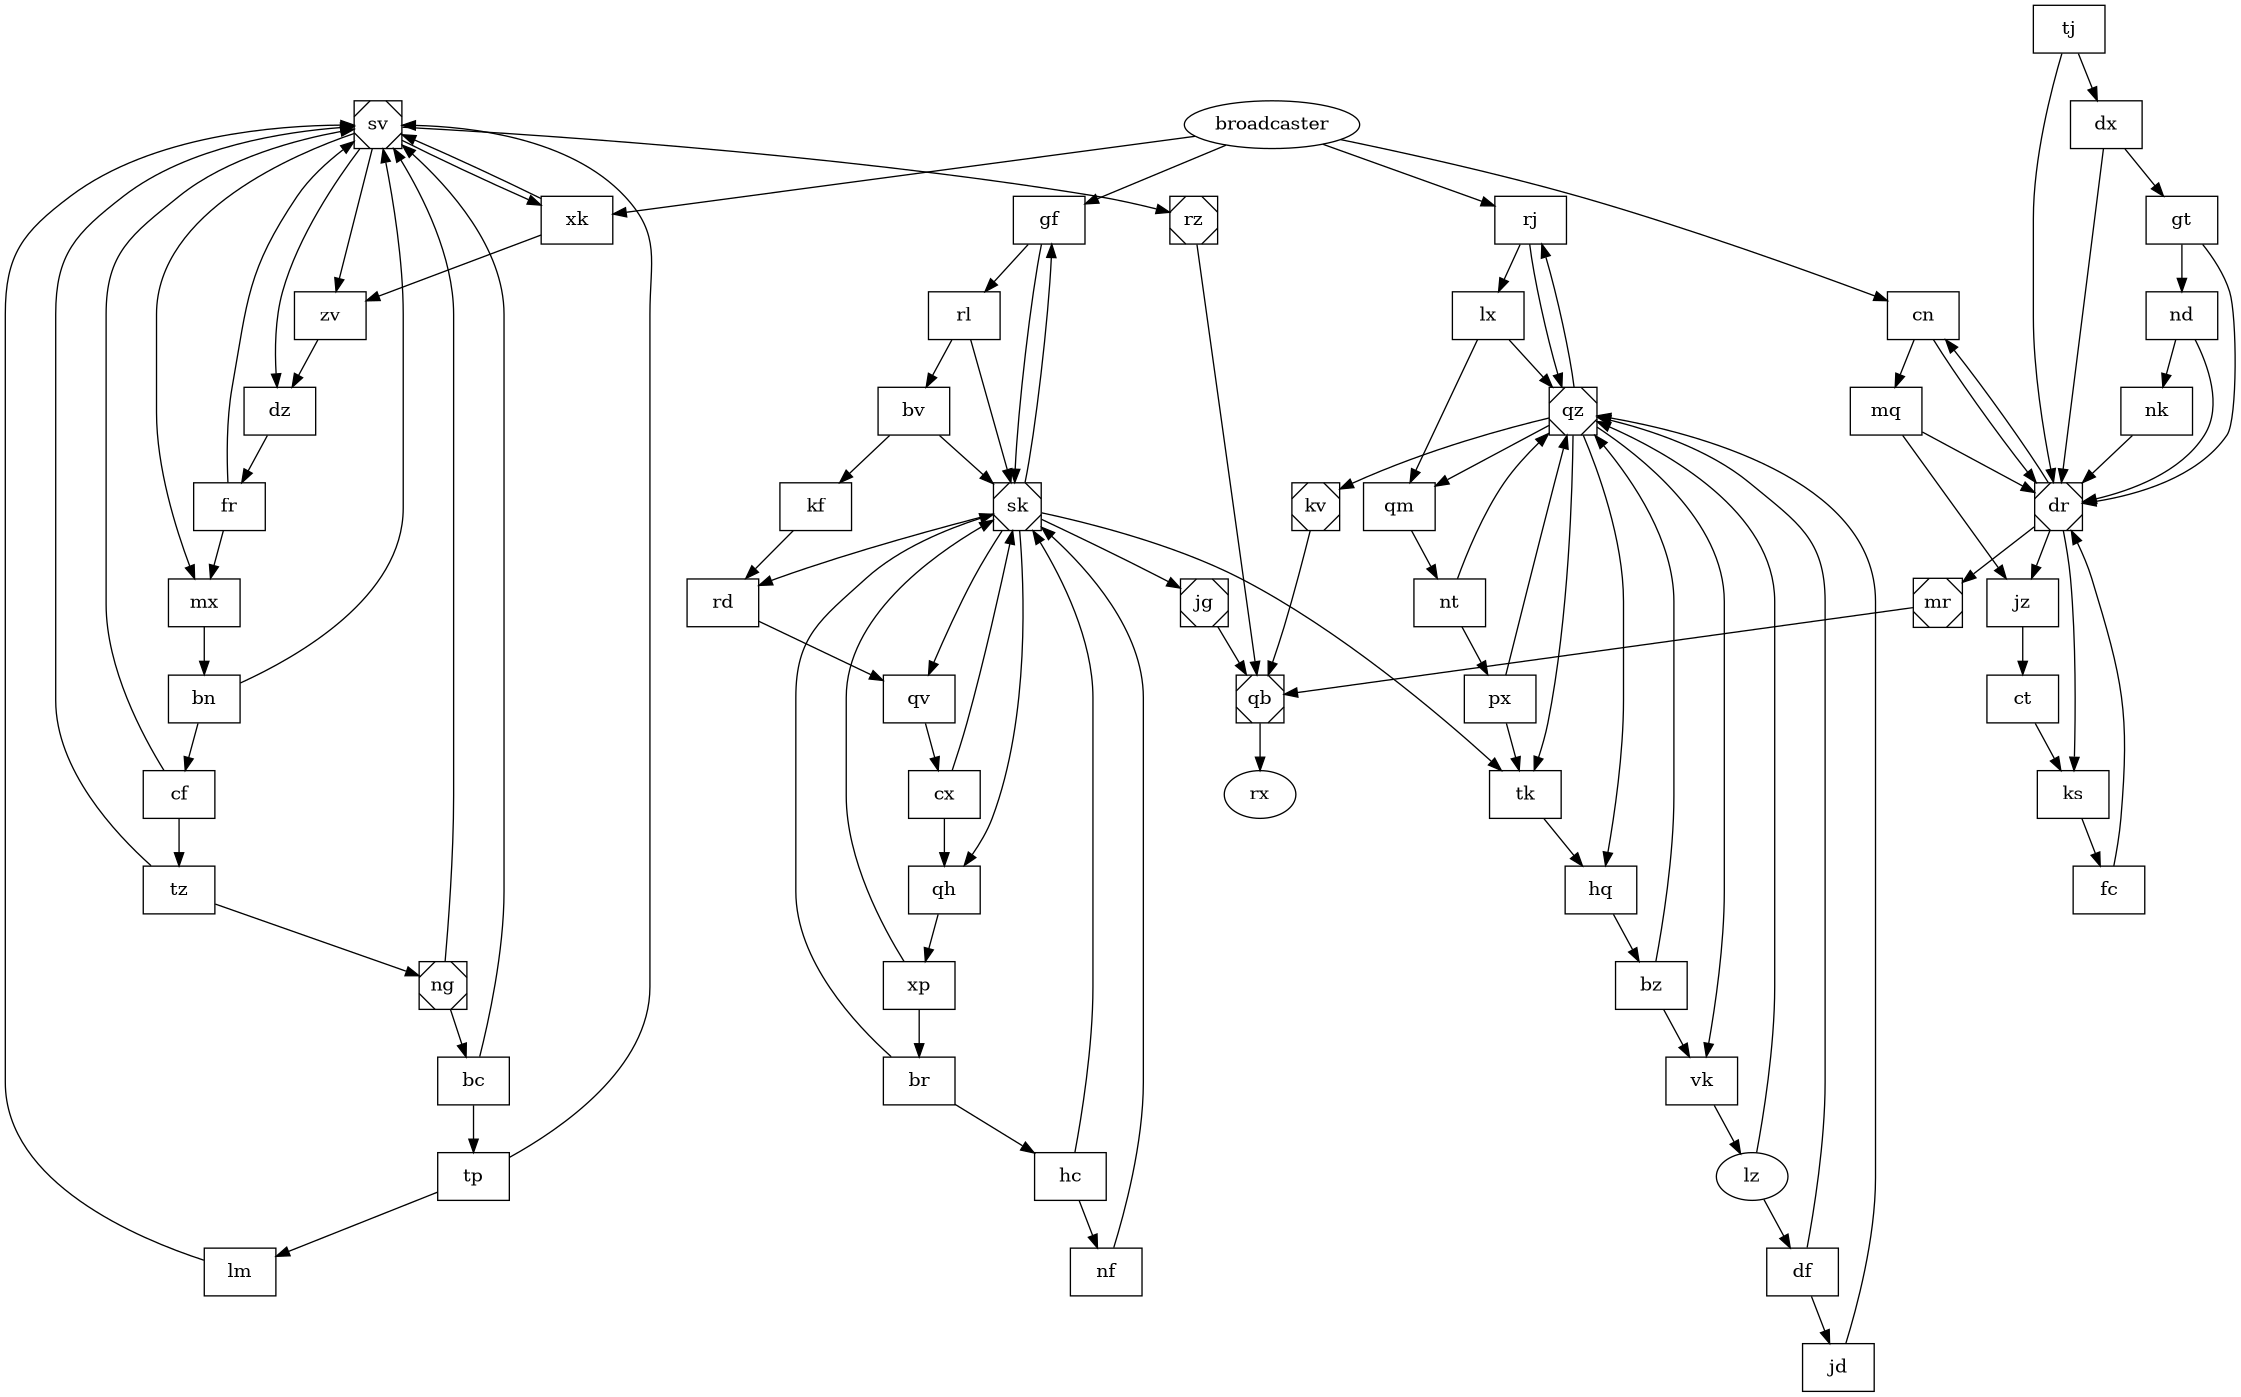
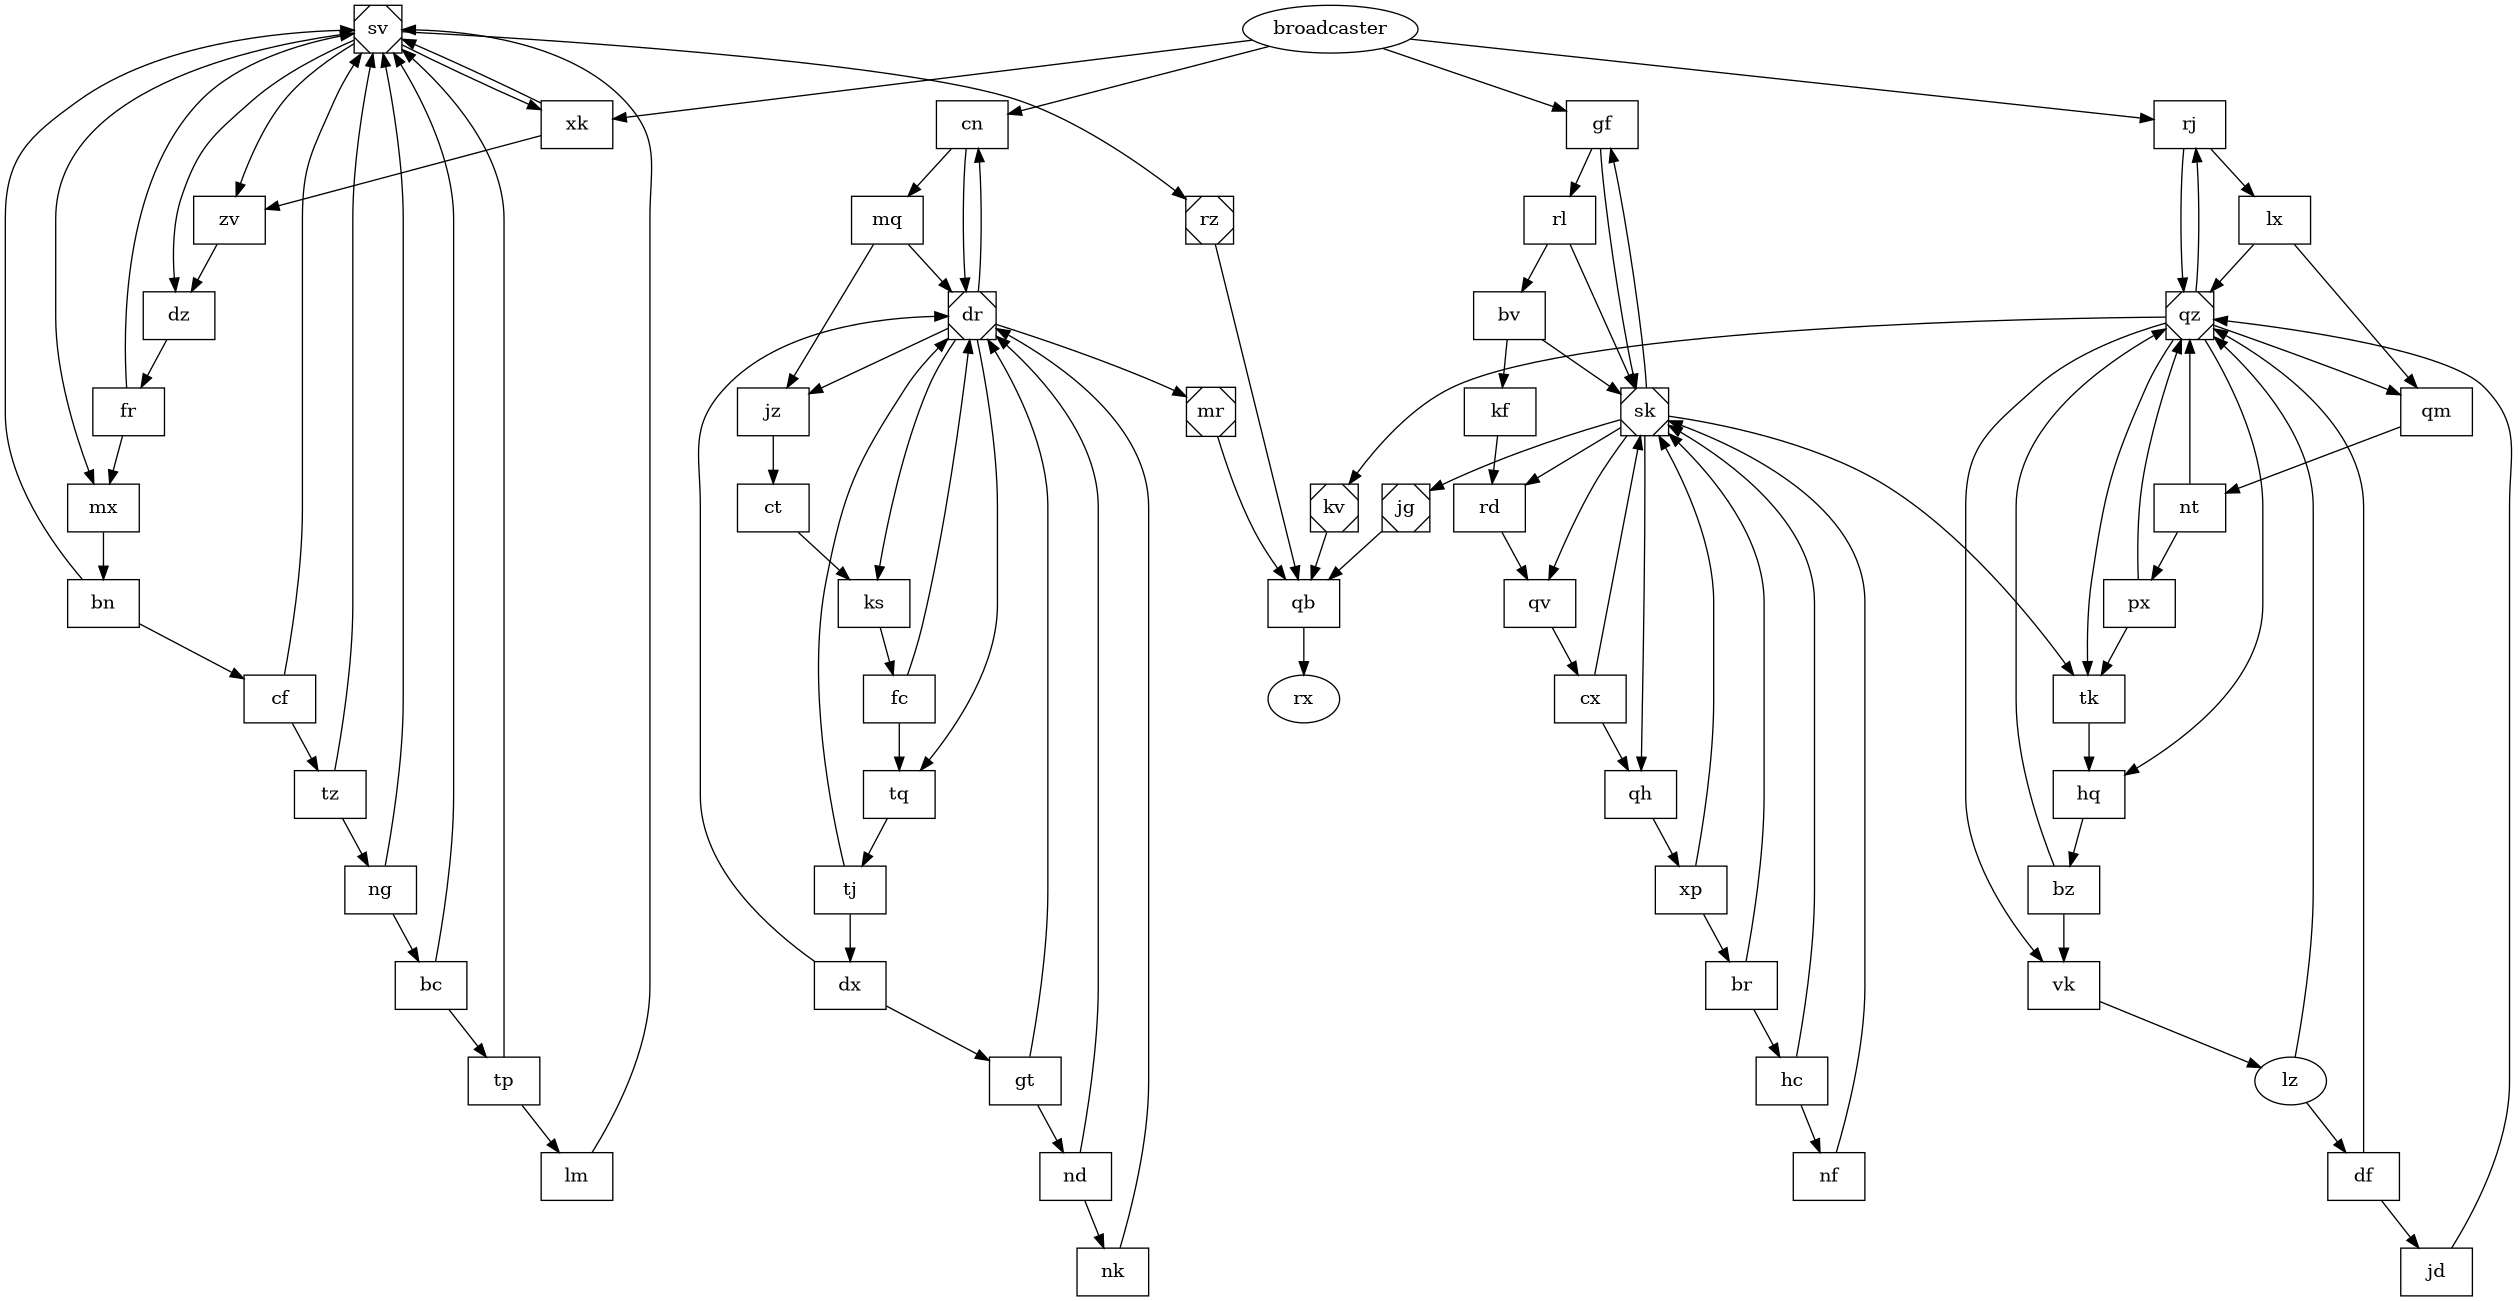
node "qb": shape Msquare -> box
node "tq": added
node "ng": shape Msquare -> box
